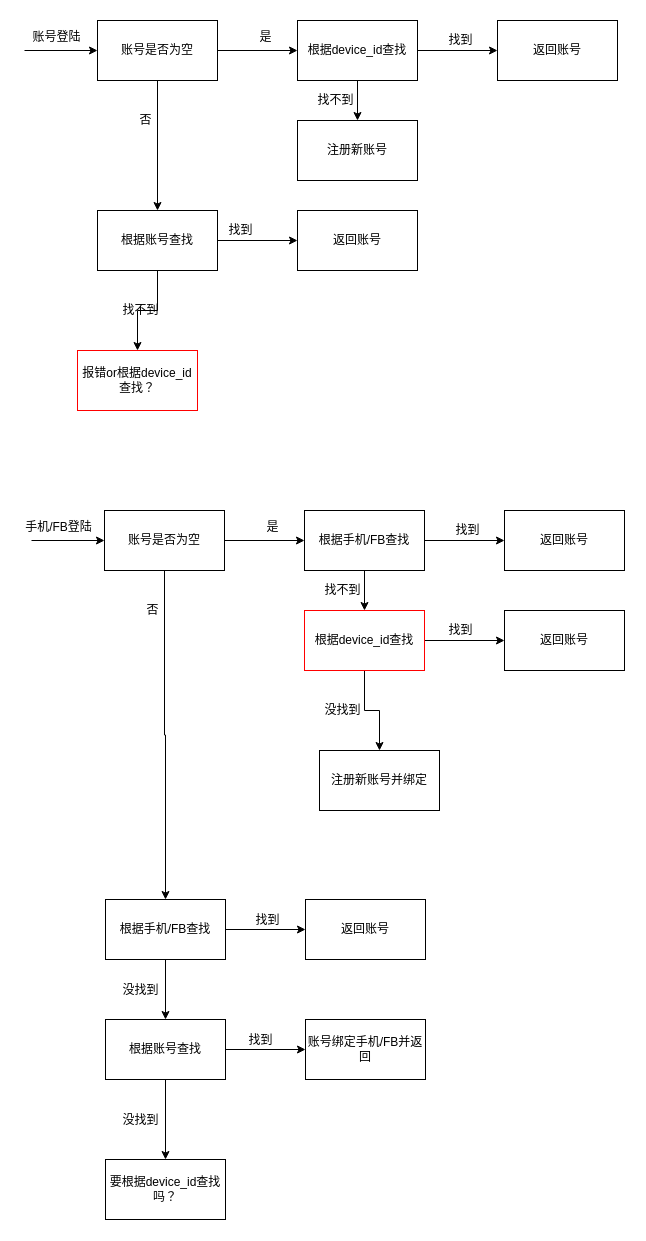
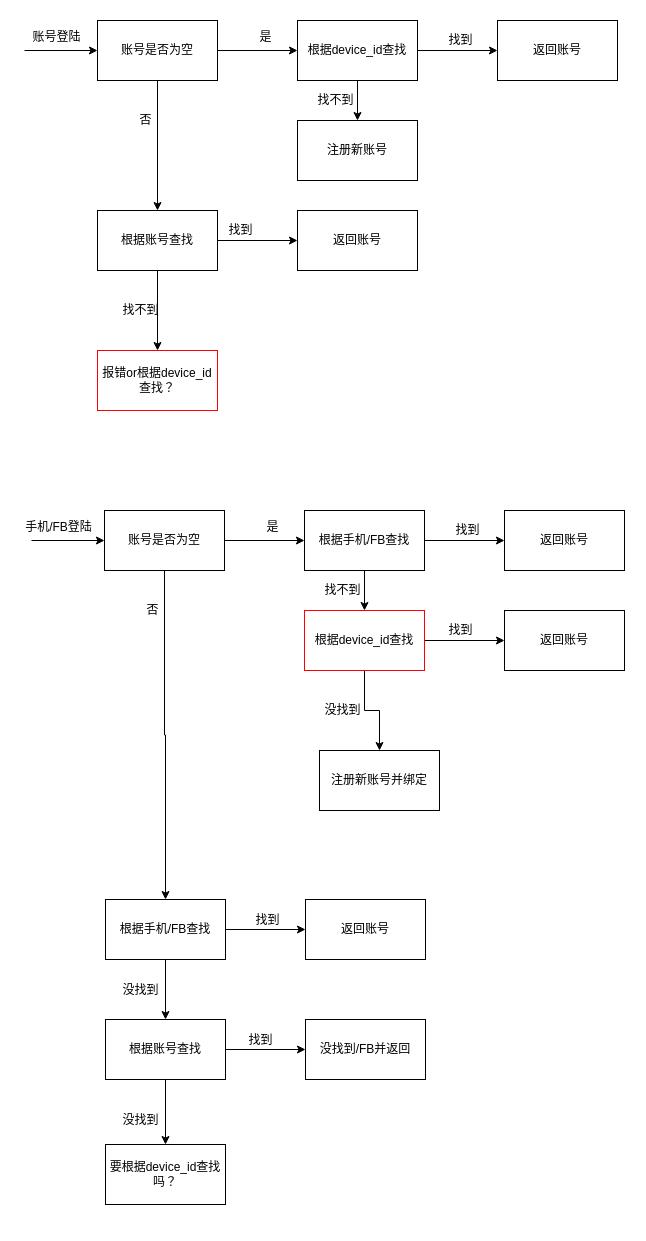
node "报错or根据device_id查找？": moved (138, 381) -> (158, 381)
node "账号绑定手机/FB并返回": label "账号绑定手机/FB并返回" -> "没找到/FB并返回"
node "要根据device_id查找吗？": moved (166, 1190) -> (166, 1175)
